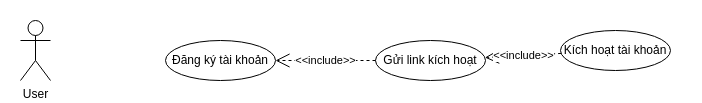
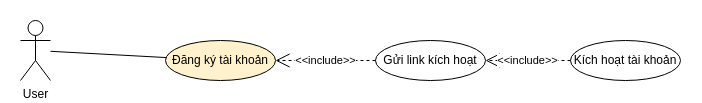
node "Kích hoạt tài khoản": moved (616, 51) -> (626, 61)
edge "User" -- "Đăng ký tài khoản": added
node "Đăng ký tài khoản": fillcolor #ffffff -> #fff2cc
